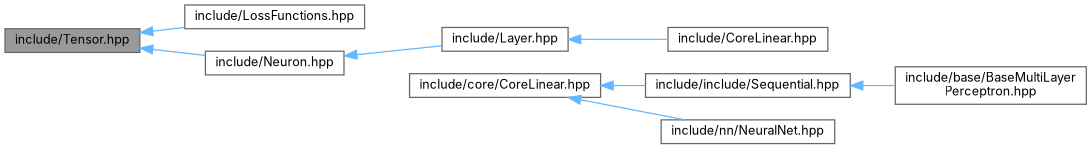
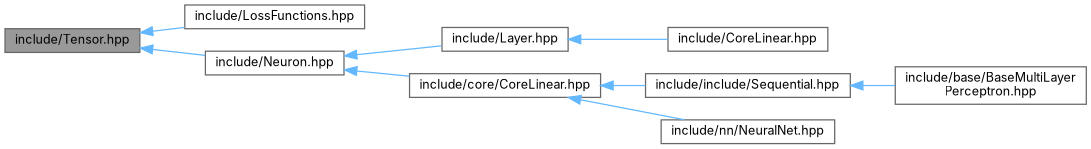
edge "include/core/CoreLinear.hpp" -> "include/Neuron.hpp": added
